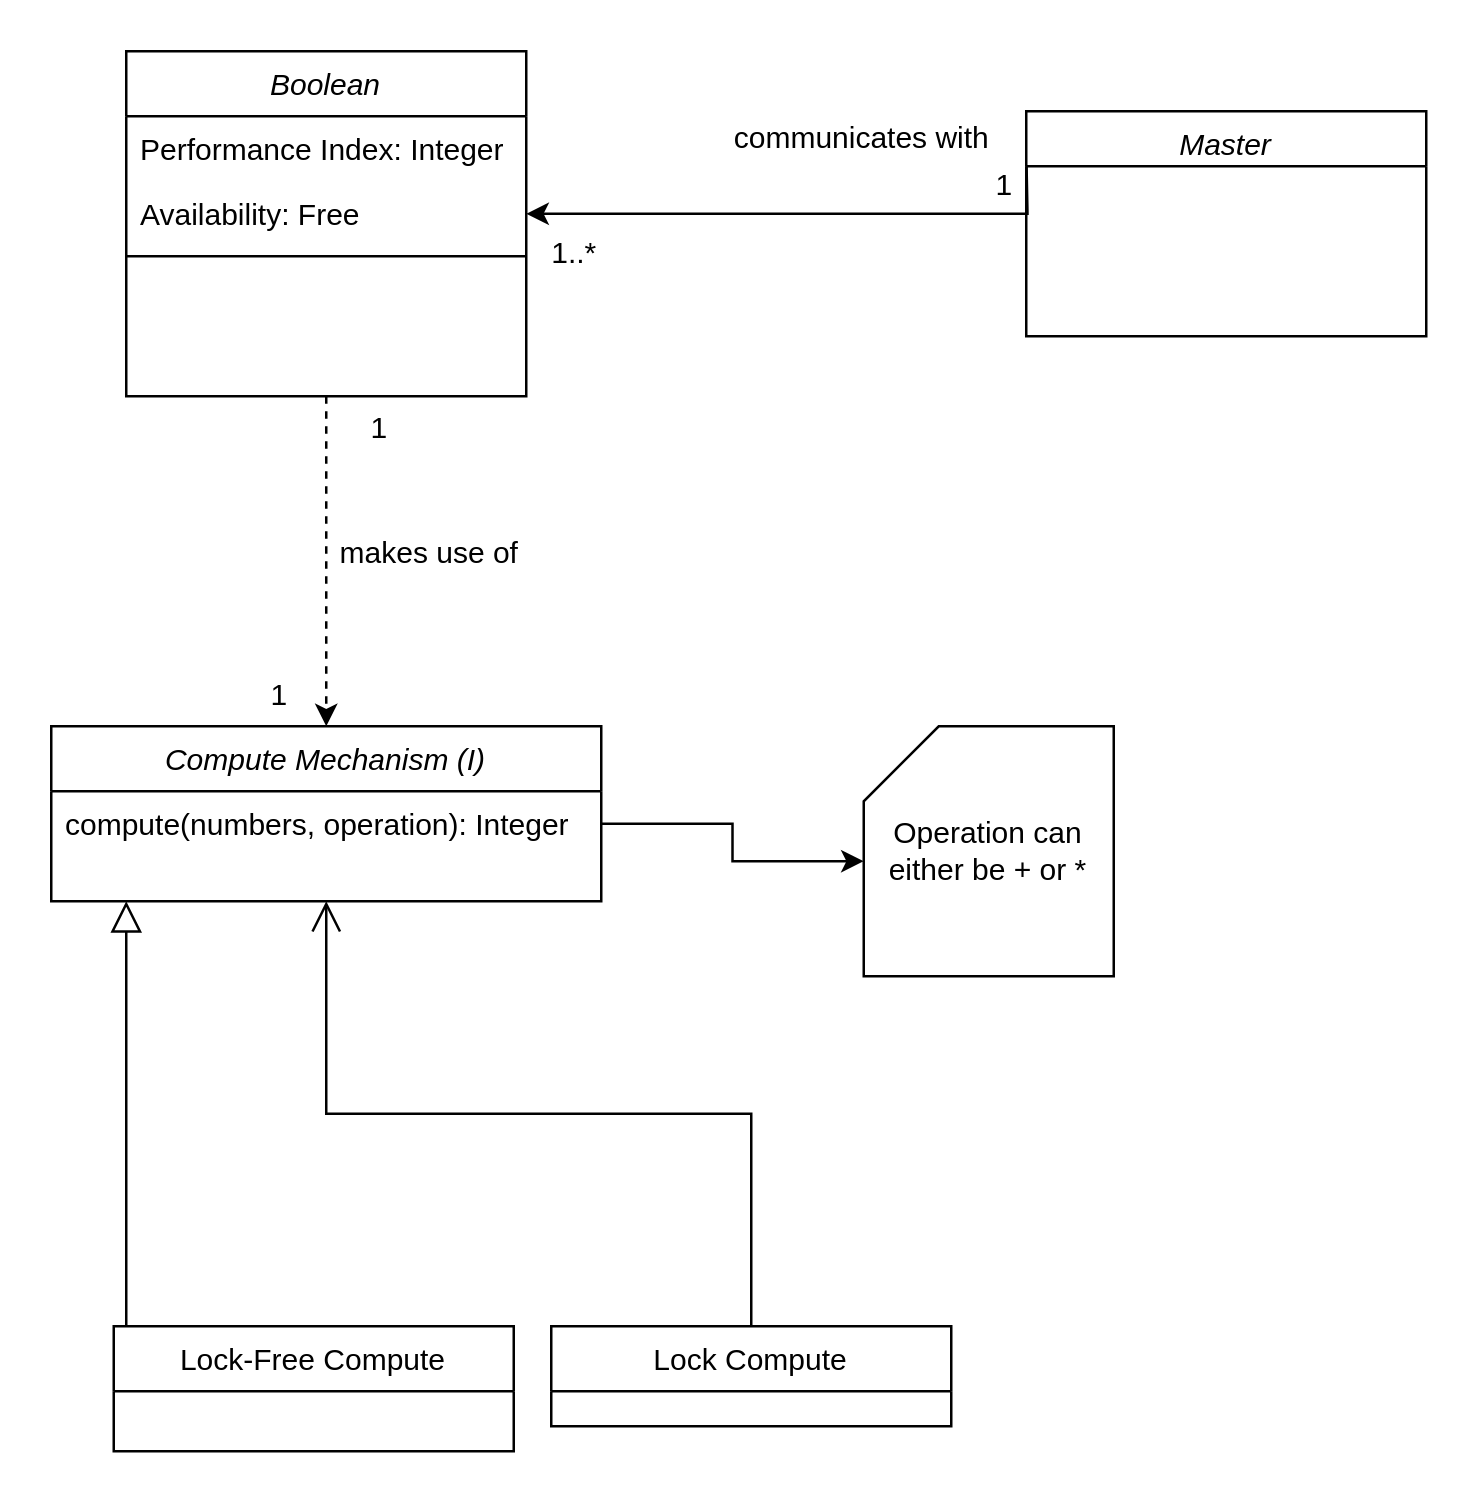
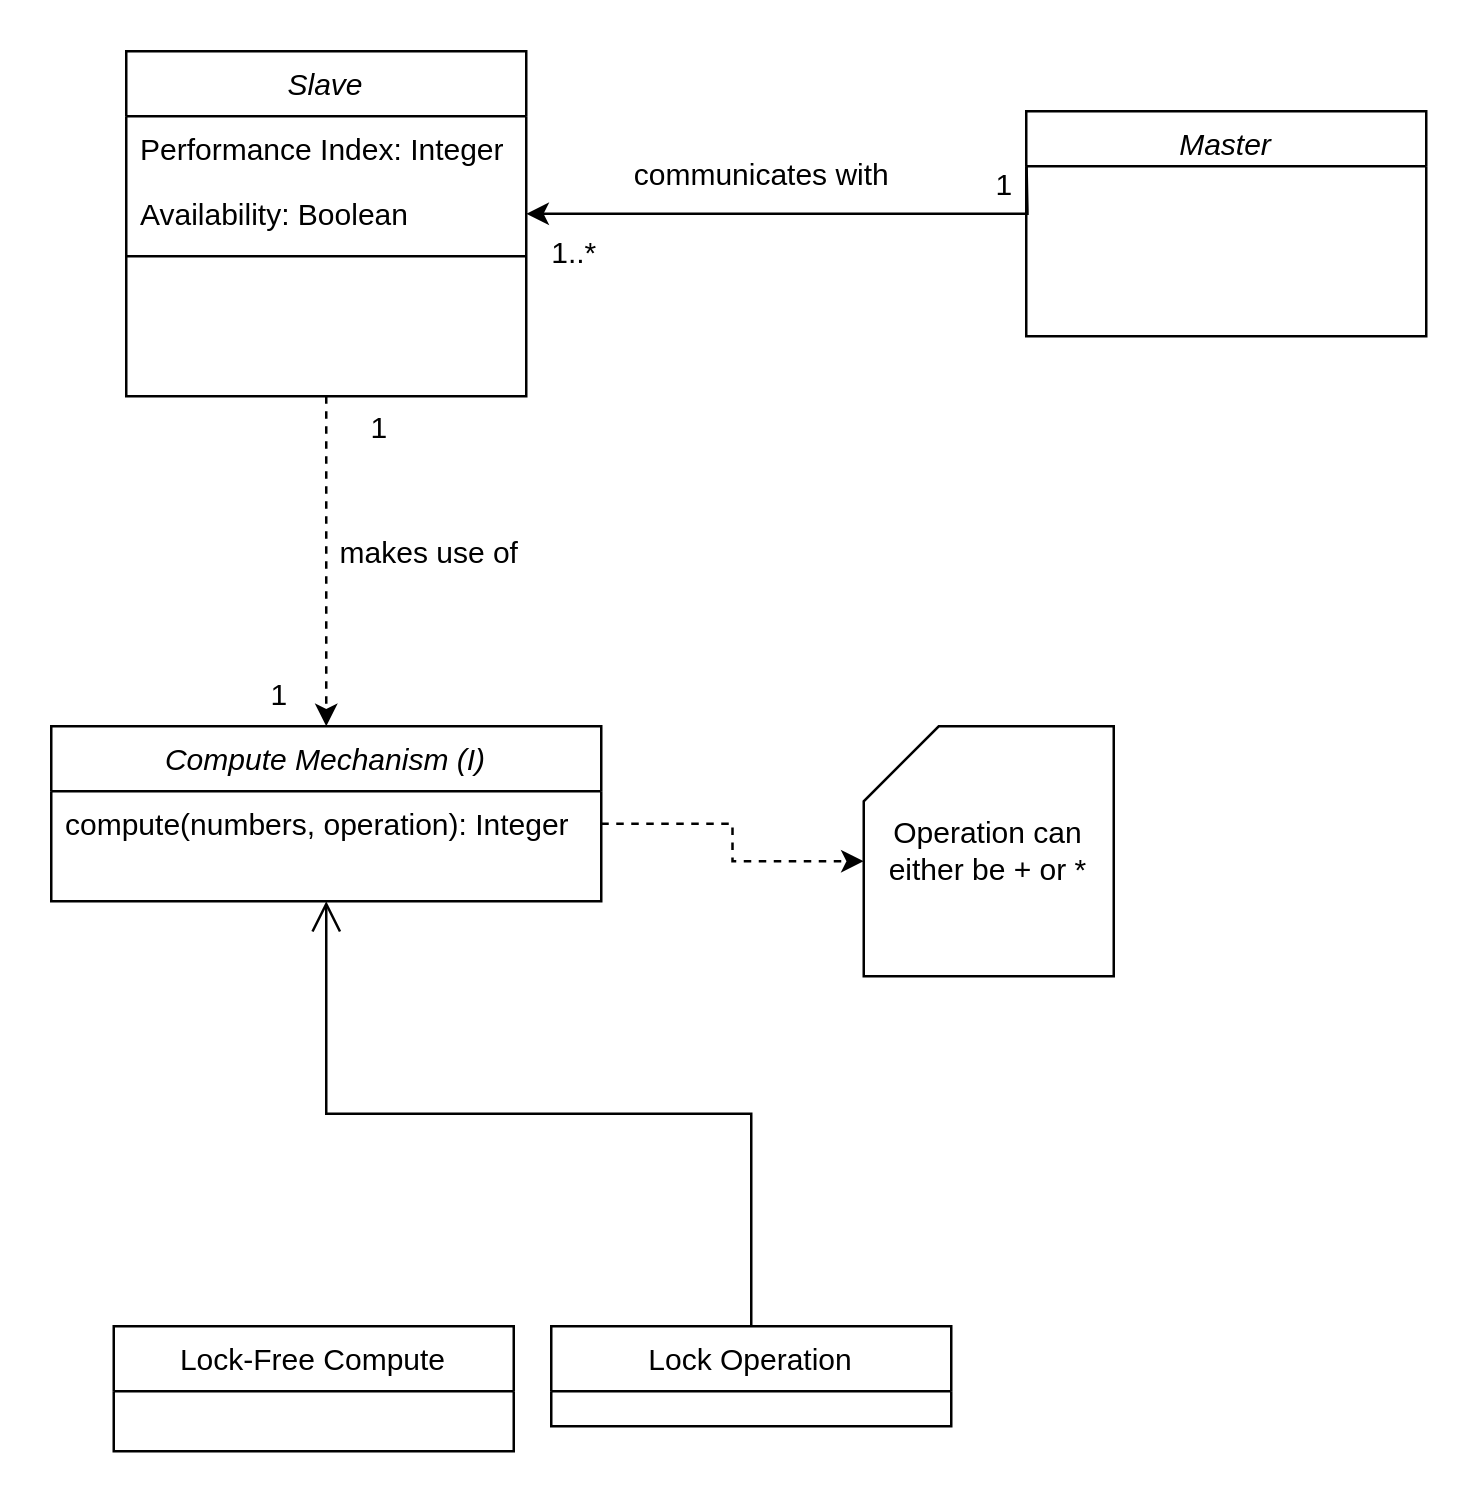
node "Boolean": label "Boolean" -> "Slave"
node "communicates with": moved (861, 139) -> (761, 176)
node "Availability: Free": label "Availability: Free" -> "Availability: Boolean"
edge "compute(numbers, operation): Integer" -> "Operation can either be + or *": style solid -> dashed
edge "Lock-Free Compute" -> "Compute Mechanism (I)": removed
node "Lock Compute": label "Lock Compute" -> "Lock Operation"
